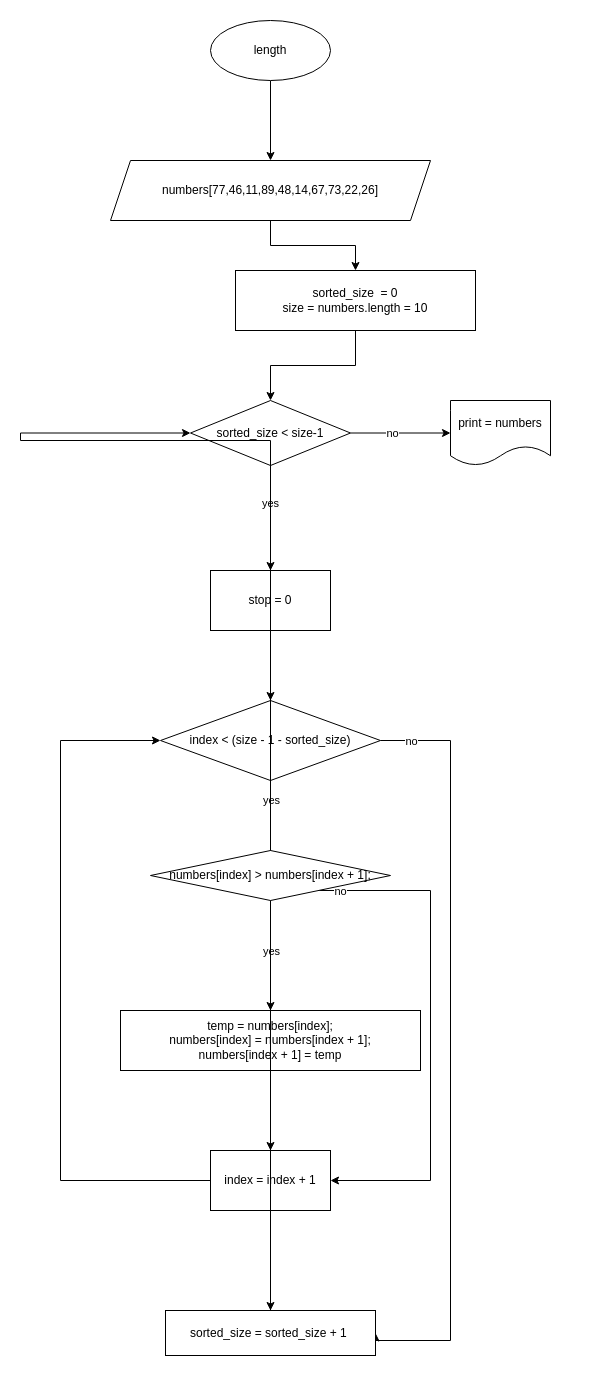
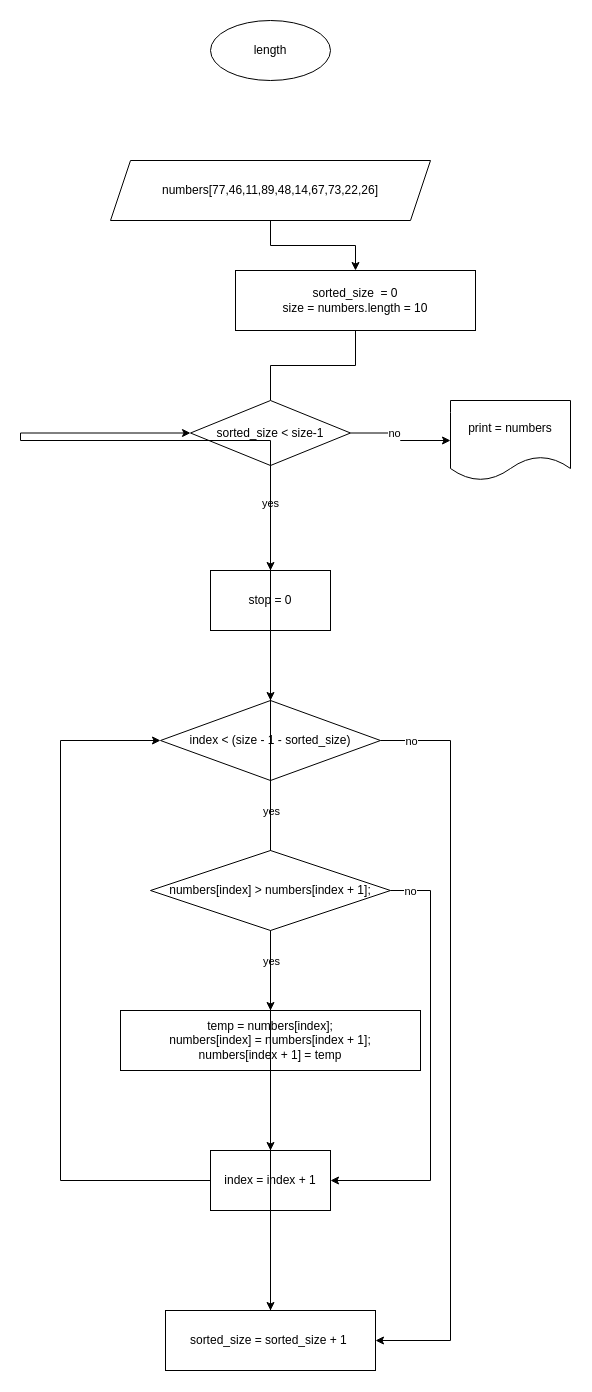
edge "length" -> "numbers[77,46,11,89,48,14,67,73,22,26]": removed
edge "sorted_size = 0 size = numbers.length = 10" -> "sorted_size < size-1": arrowhead classic -> none
node "print = numbers": size 100x65 -> 120x80
node "numbers[index] > numbers[index + 1];": size 240x50 -> 240x80
node "sorted_size = sorted_size + 1": size 210x45 -> 210x60
